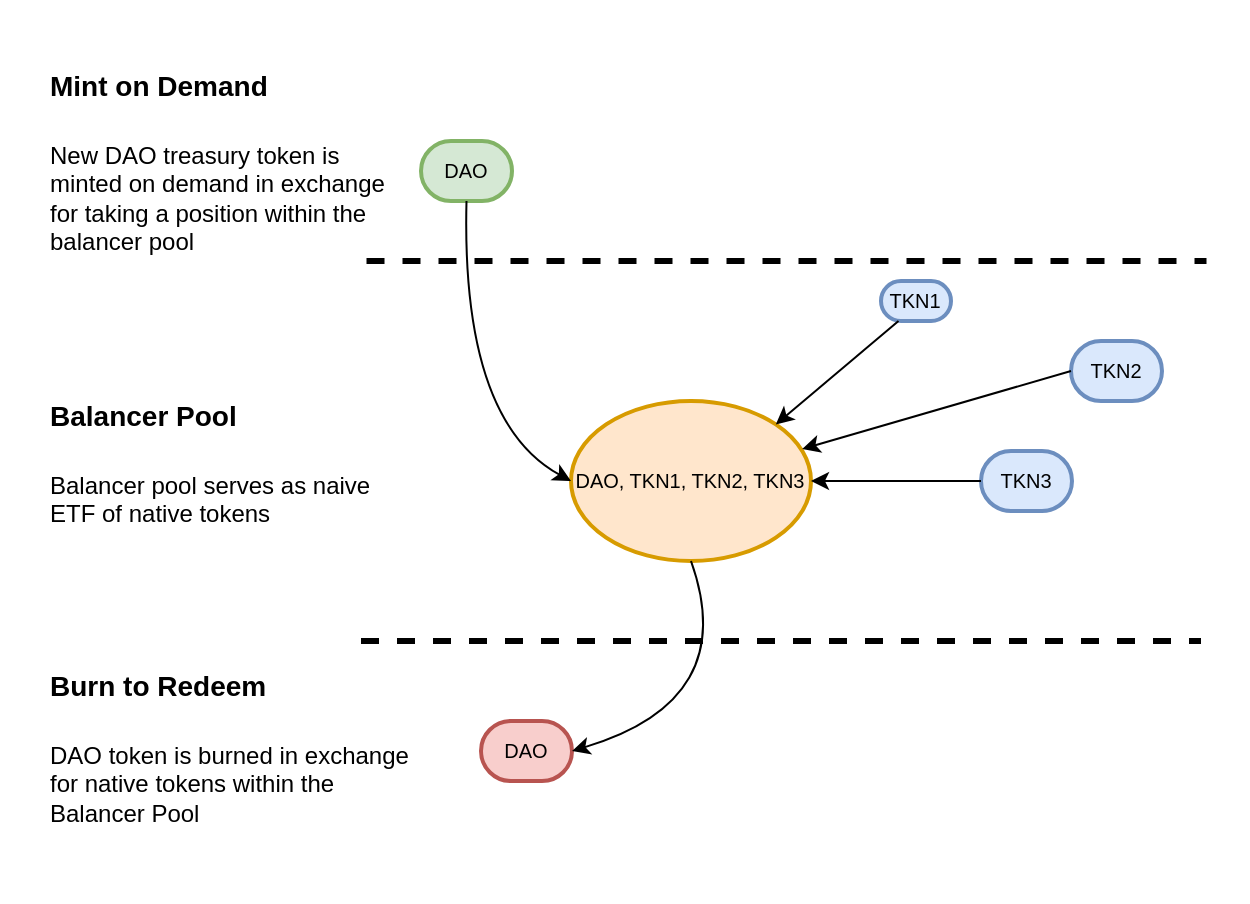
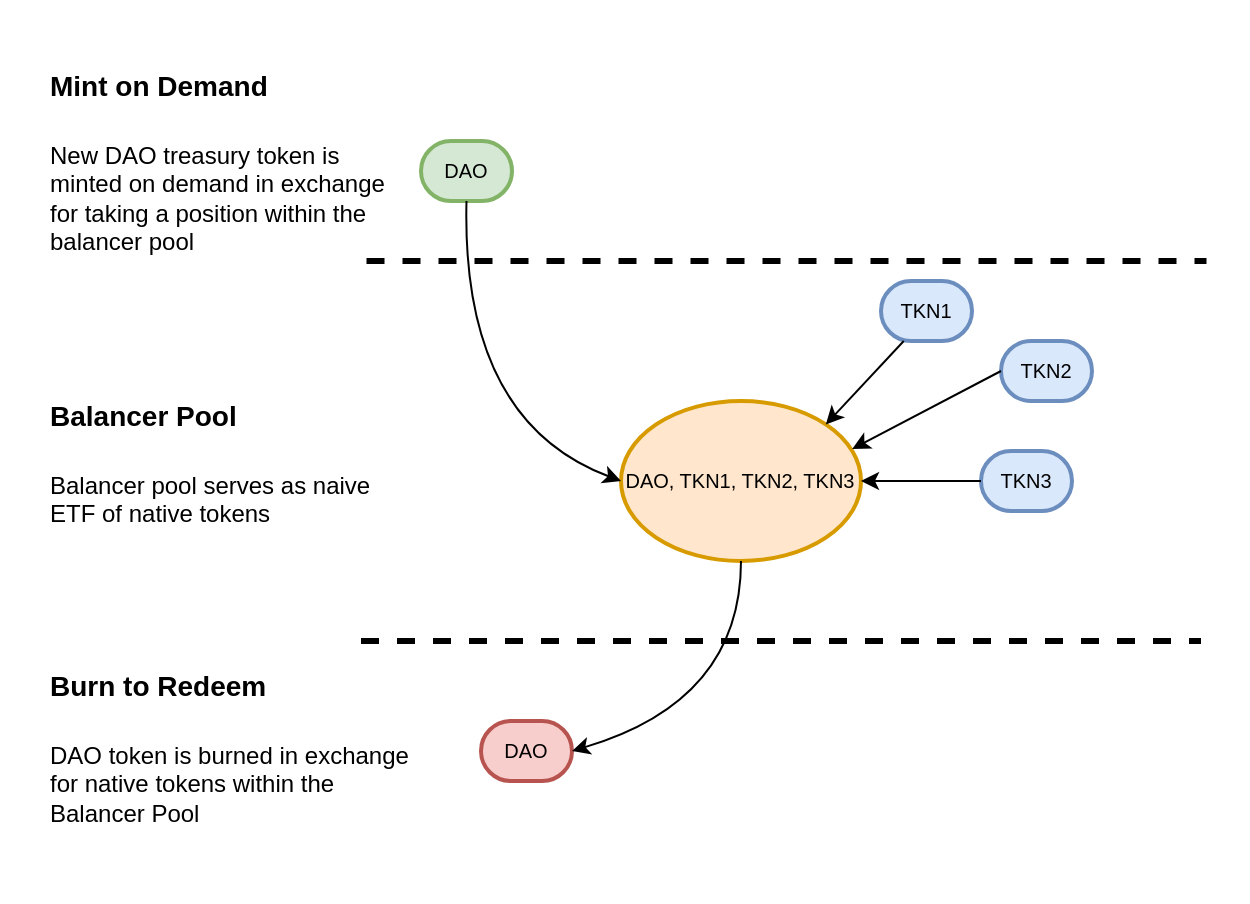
node "TKN1": size 70x40 -> 91x60
node "TKN2": moved (1117, 371) -> (1047, 371)
node "DAO, TKN1, TKN2, TKN3": moved (691, 481) -> (741, 481)
